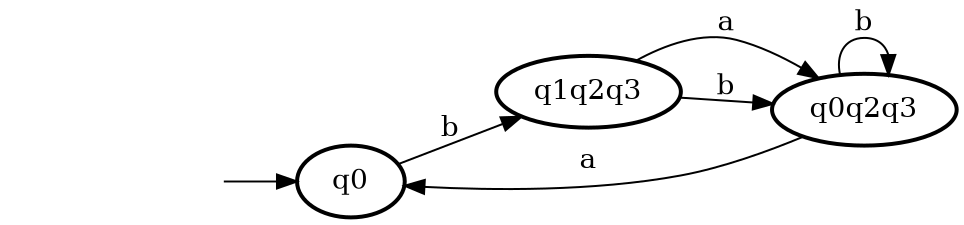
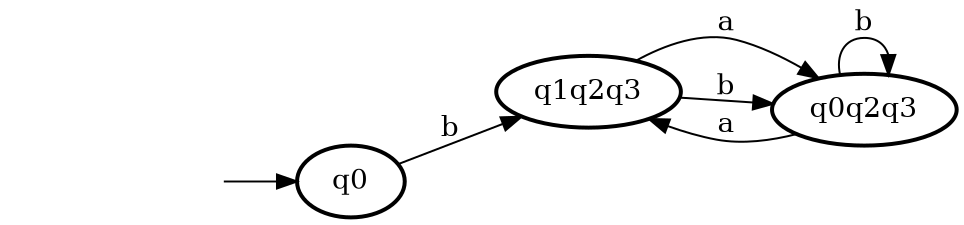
edge "q0q2q3" -> "q0": now "q0q2q3" -> "q1q2q3"
